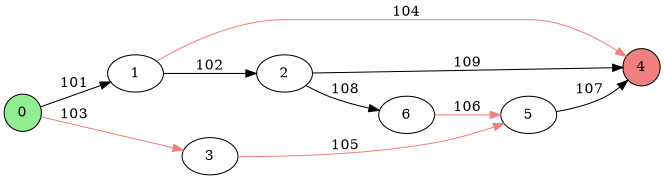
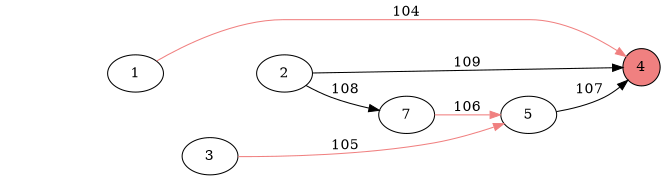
edge "1" -> "2": removed, label "102"
node "0": removed
node "6": label "6" -> "7"
